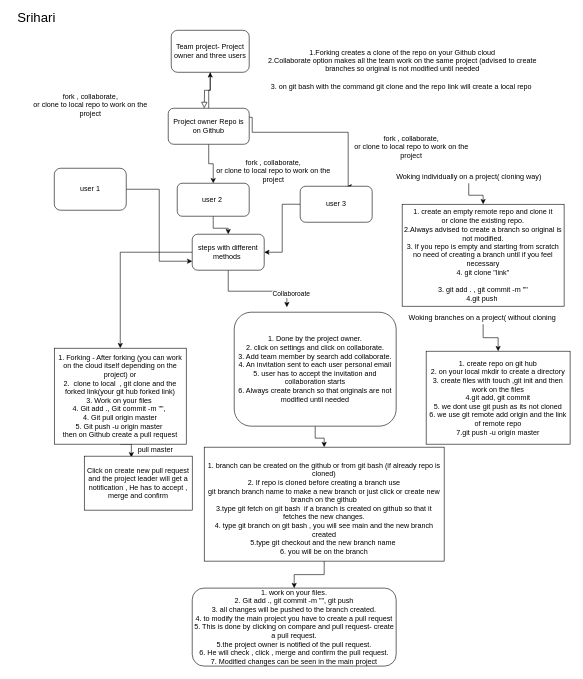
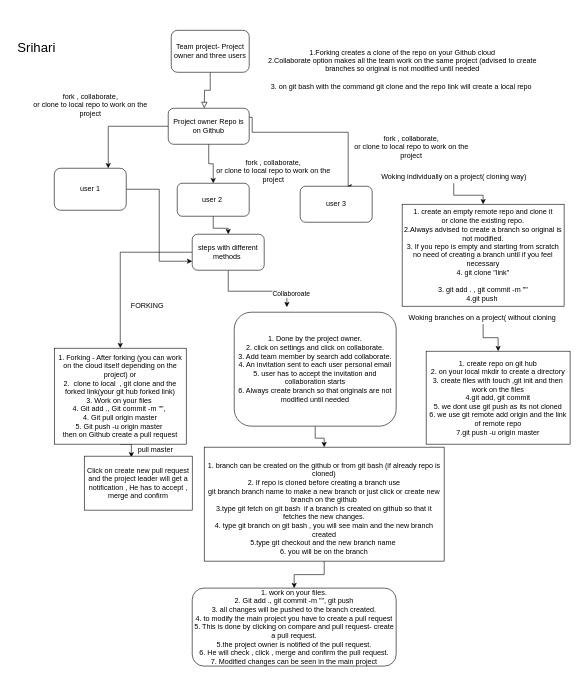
node "Srihari": moved (36, 18) -> (36, 48)
edge "Project owner Repo is on Github" -> "Team project- Project owner and three users": now "Project owner Repo is on Github" -> "user 1"
node "Woking individually on a project( cloning way)": moved (469, 177) -> (454, 177)
edge "user 3" -> "steps with different methods": removed
node "FORKING": added
